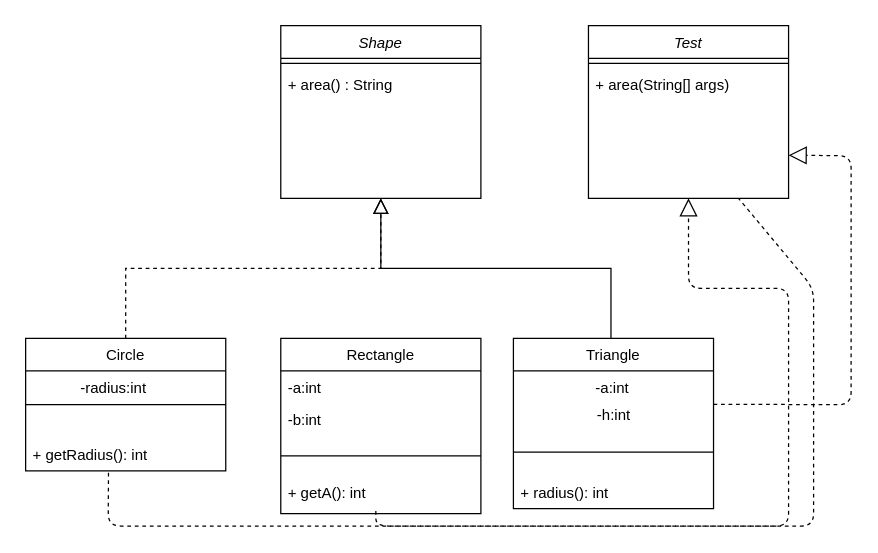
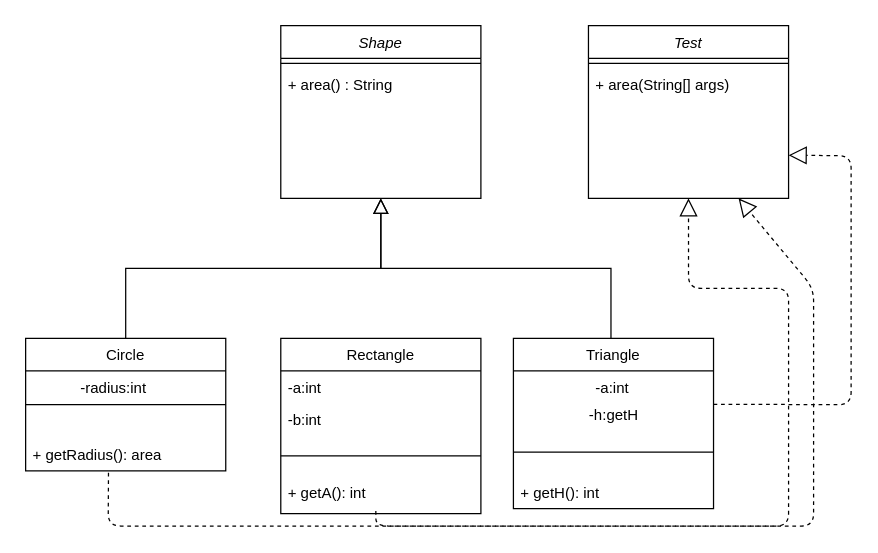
edge "Test" -- "+ getA(): int": arrowhead none -> block
edge "Circle" -> "Shape": style dashed -> solid
node "-h:int": label "-h:int" -> "-h:getH"
node "+ getRadius(): int": label "+ getRadius(): int" -> "+ getRadius(): area"
node "+ radius(): int": label "+ radius(): int" -> "+ getH(): int"
